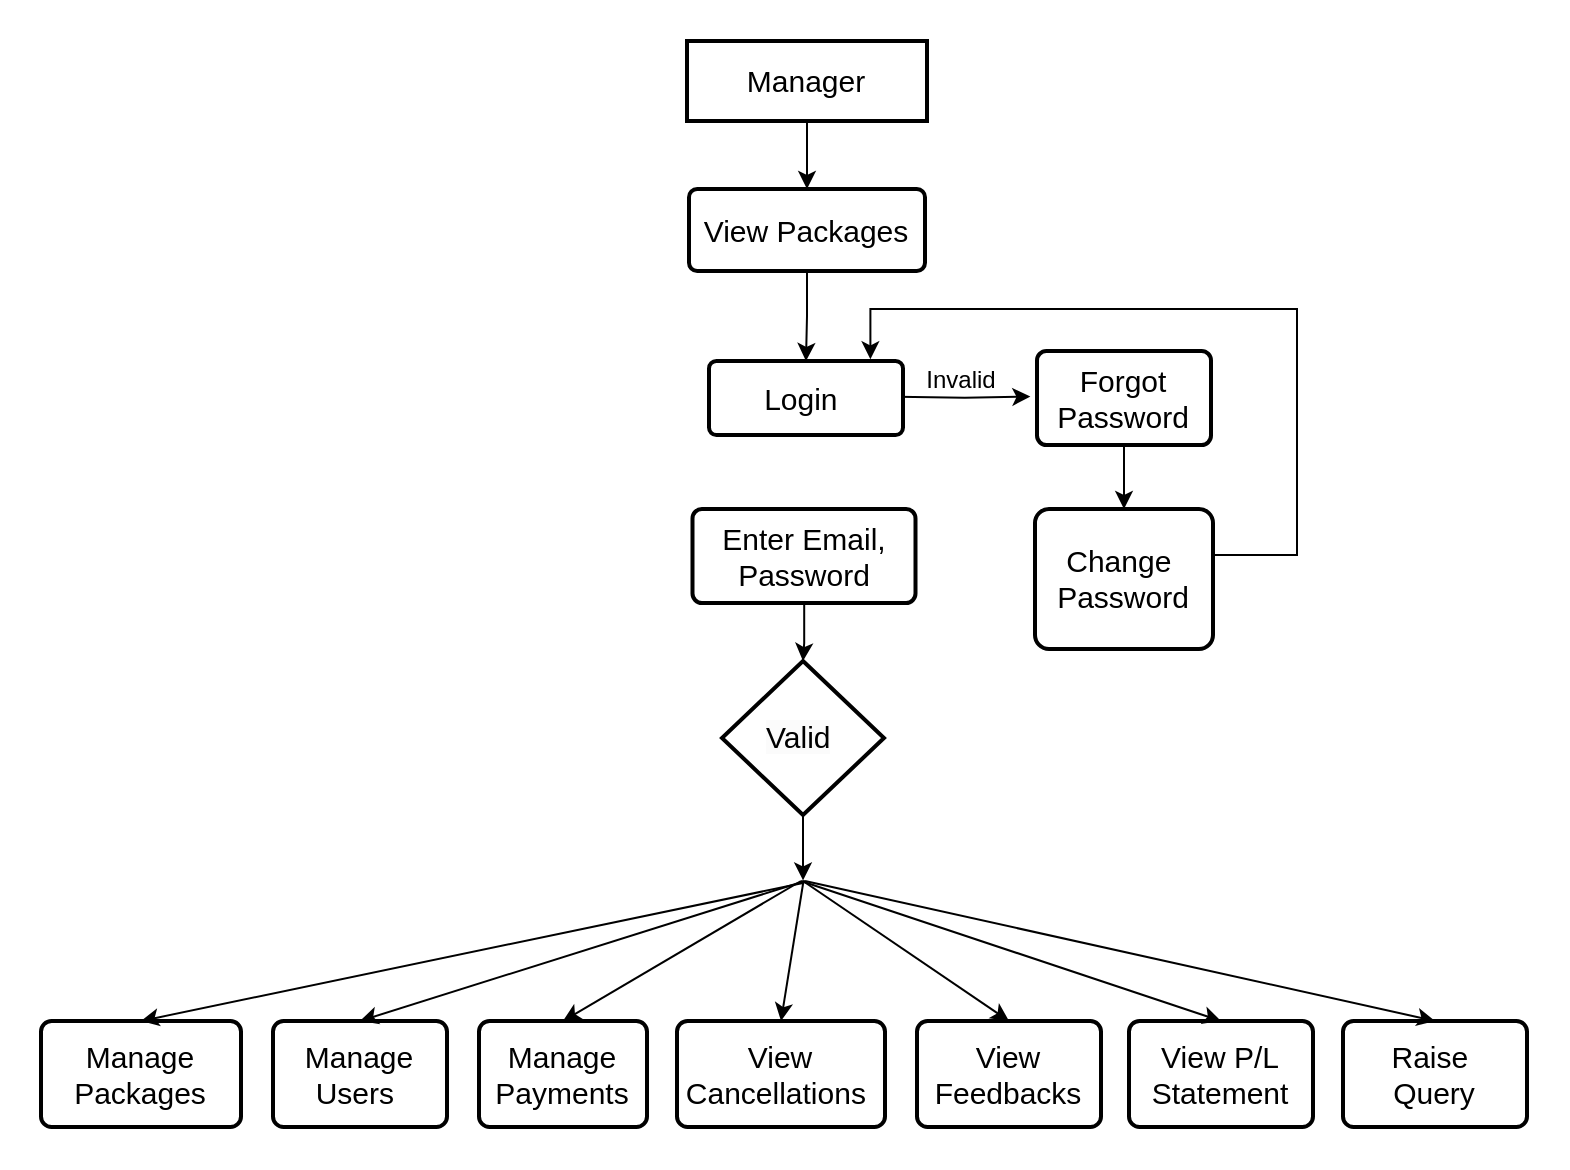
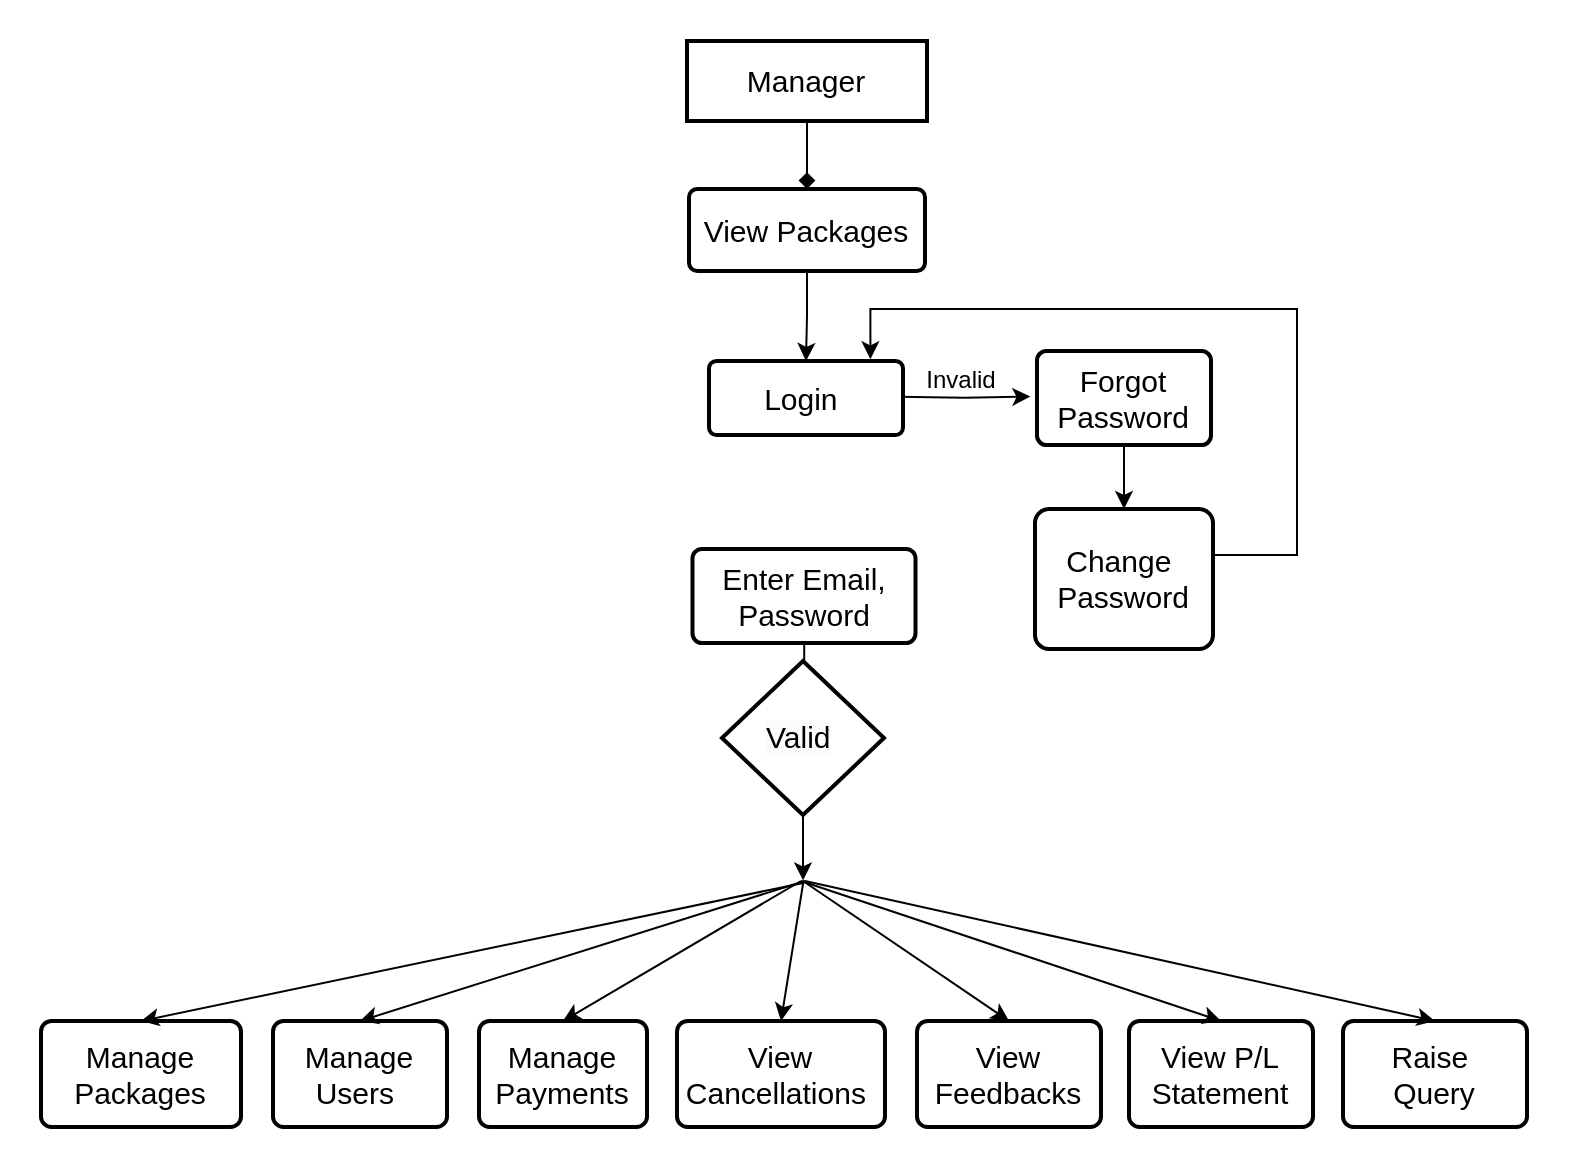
edge "Manager" -> "View Packages": arrowhead classic -> diamond
node "Enter Email, Password": moved (804, 556) -> (804, 596)
